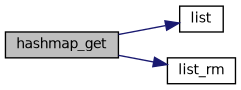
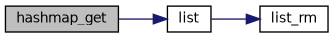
edge "hashmap_get" -> "list_rm": now "list" -> "list_rm"
